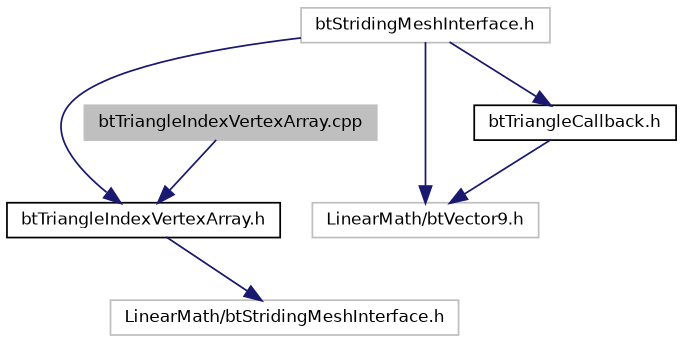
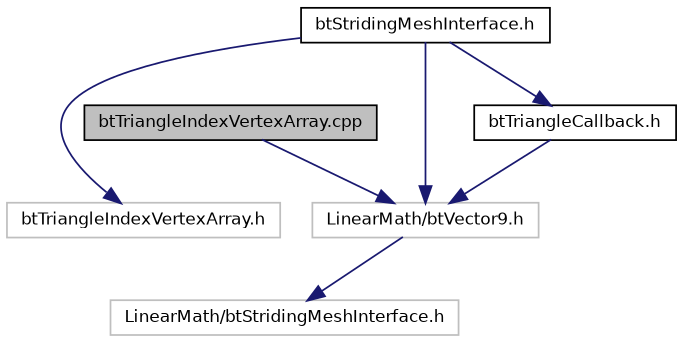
node "btStridingMeshInterface.h": color grey75 -> black
node "btTriangleIndexVertexArray.cpp": color grey75 -> black
edge "btTriangleIndexVertexArray.cpp" -> "btTriangleIndexVertexArray.h": now "btTriangleIndexVertexArray.cpp" -> "LinearMath/btVector9.h"
node "btTriangleIndexVertexArray.h": color black -> grey75
edge "btTriangleIndexVertexArray.h" -> "LinearMath/btStridingMeshInterface.h": now "LinearMath/btVector9.h" -> "LinearMath/btStridingMeshInterface.h"
